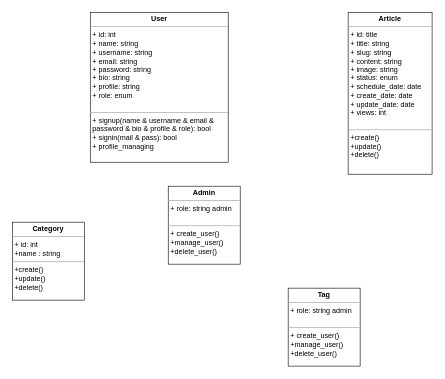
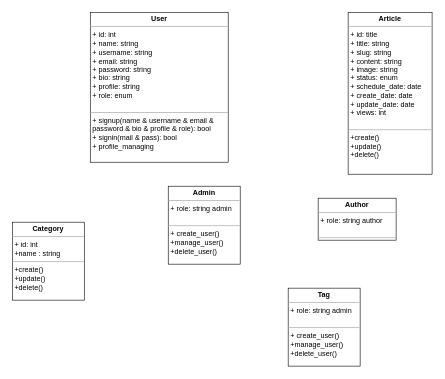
node "Author + role: string author": added
